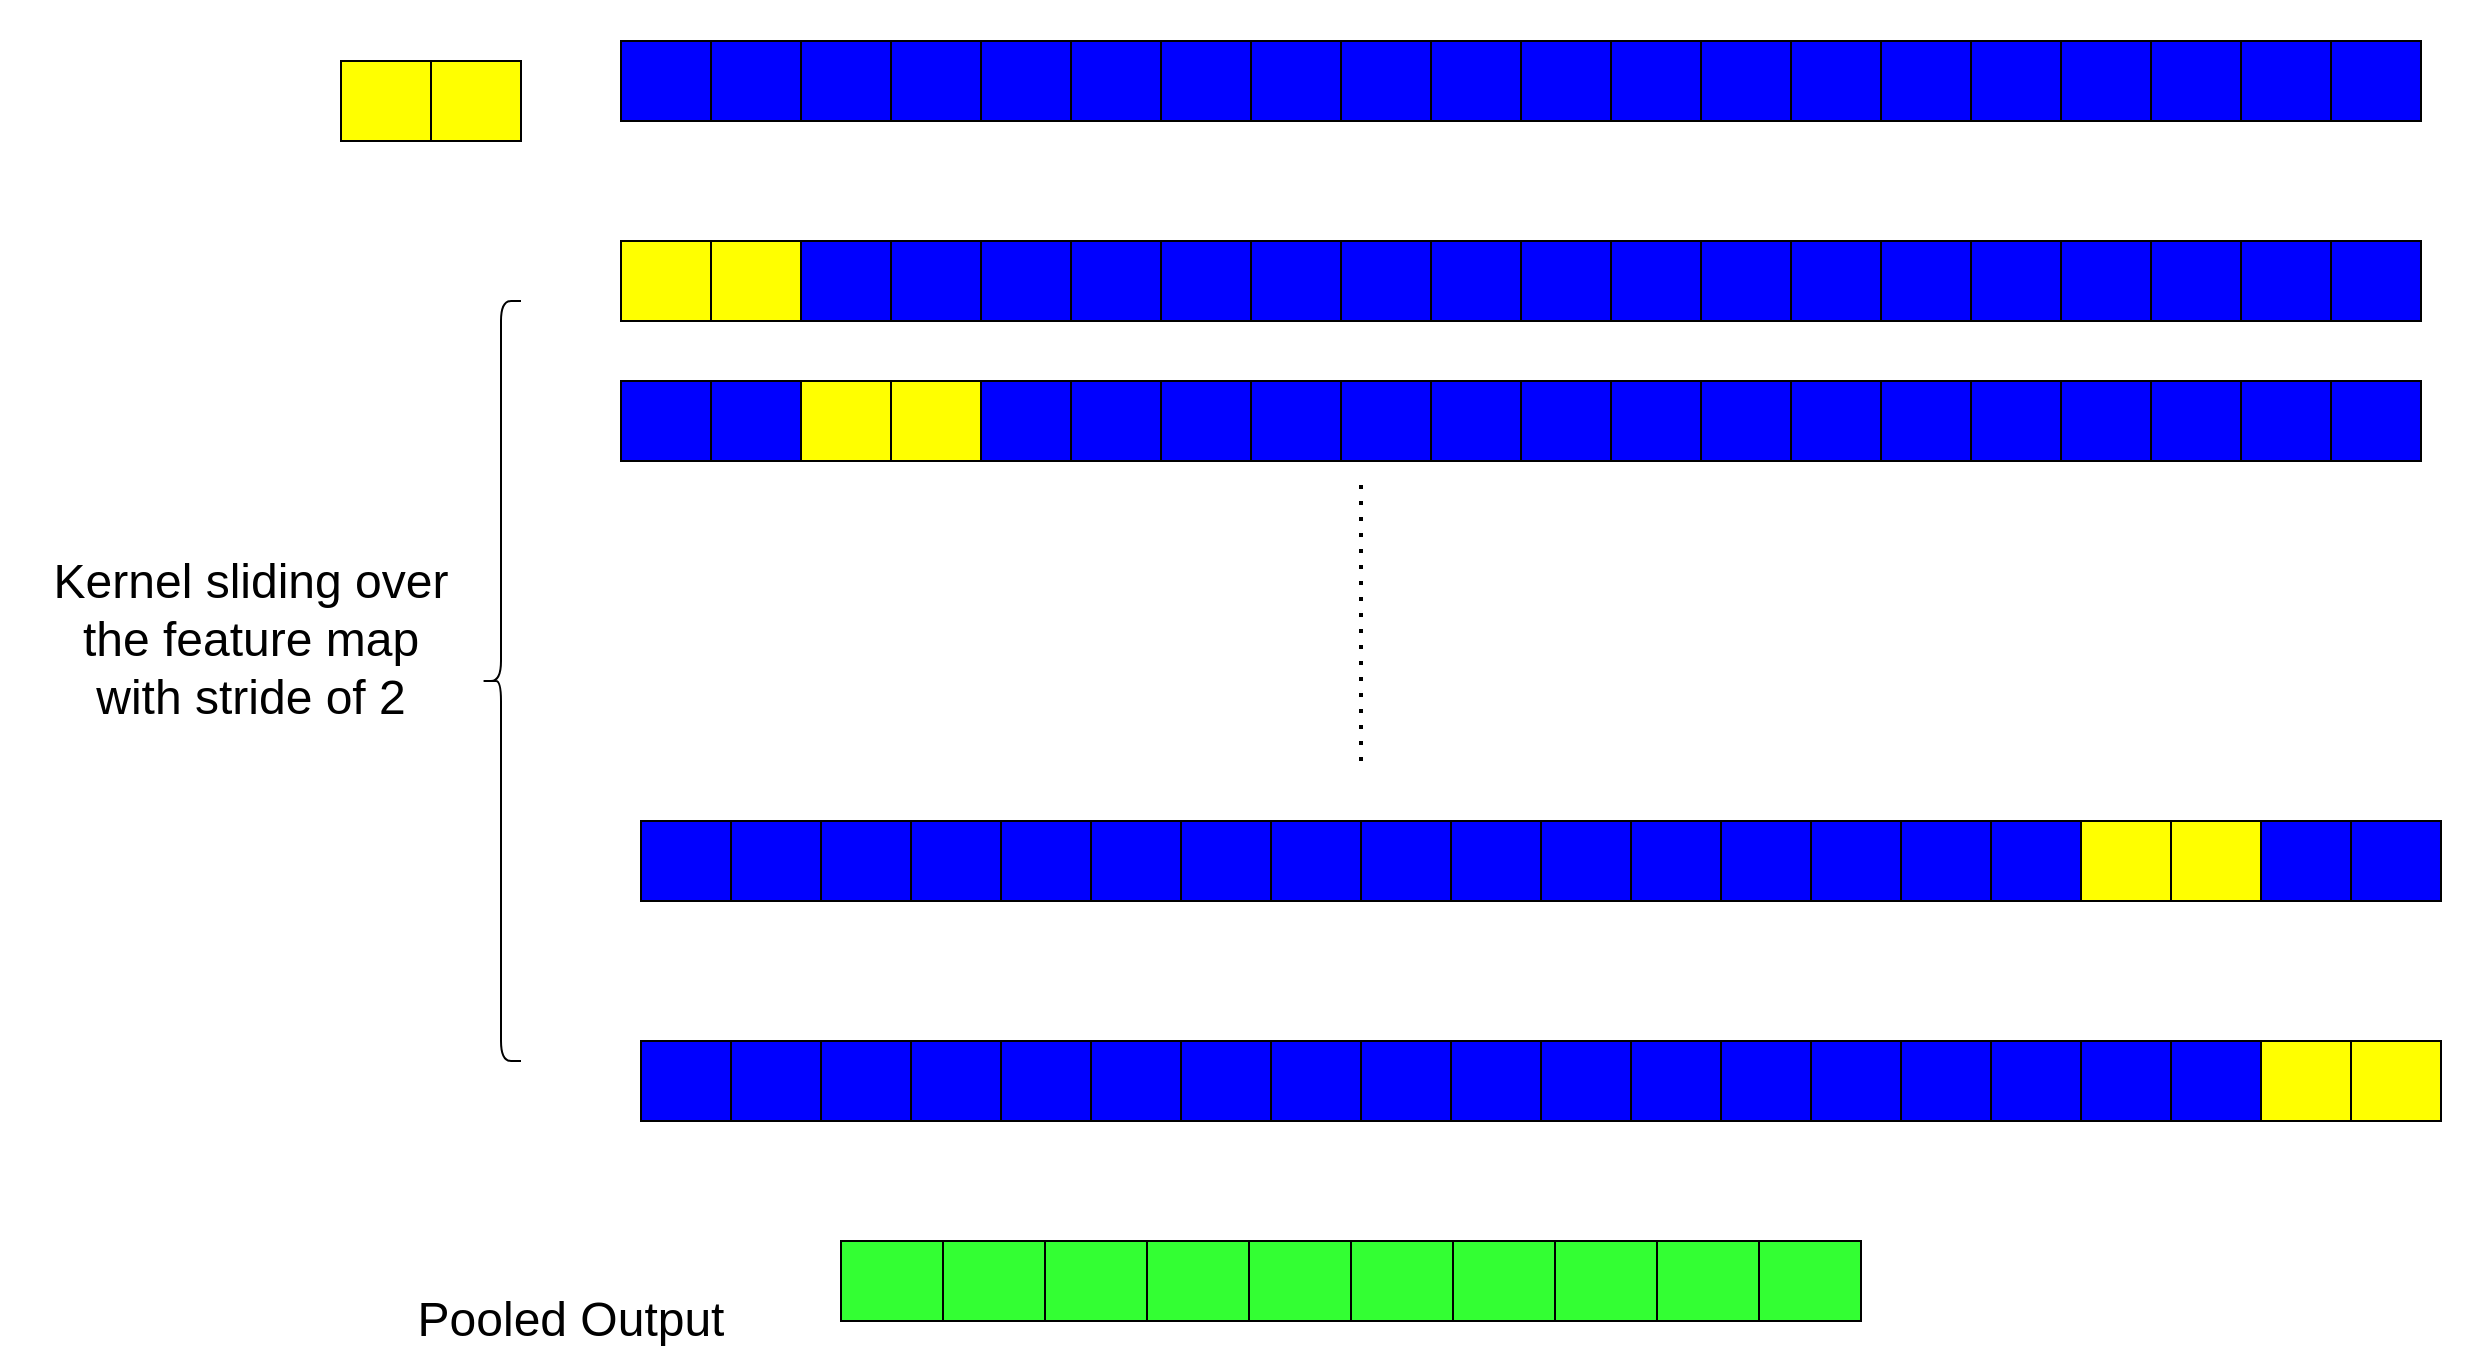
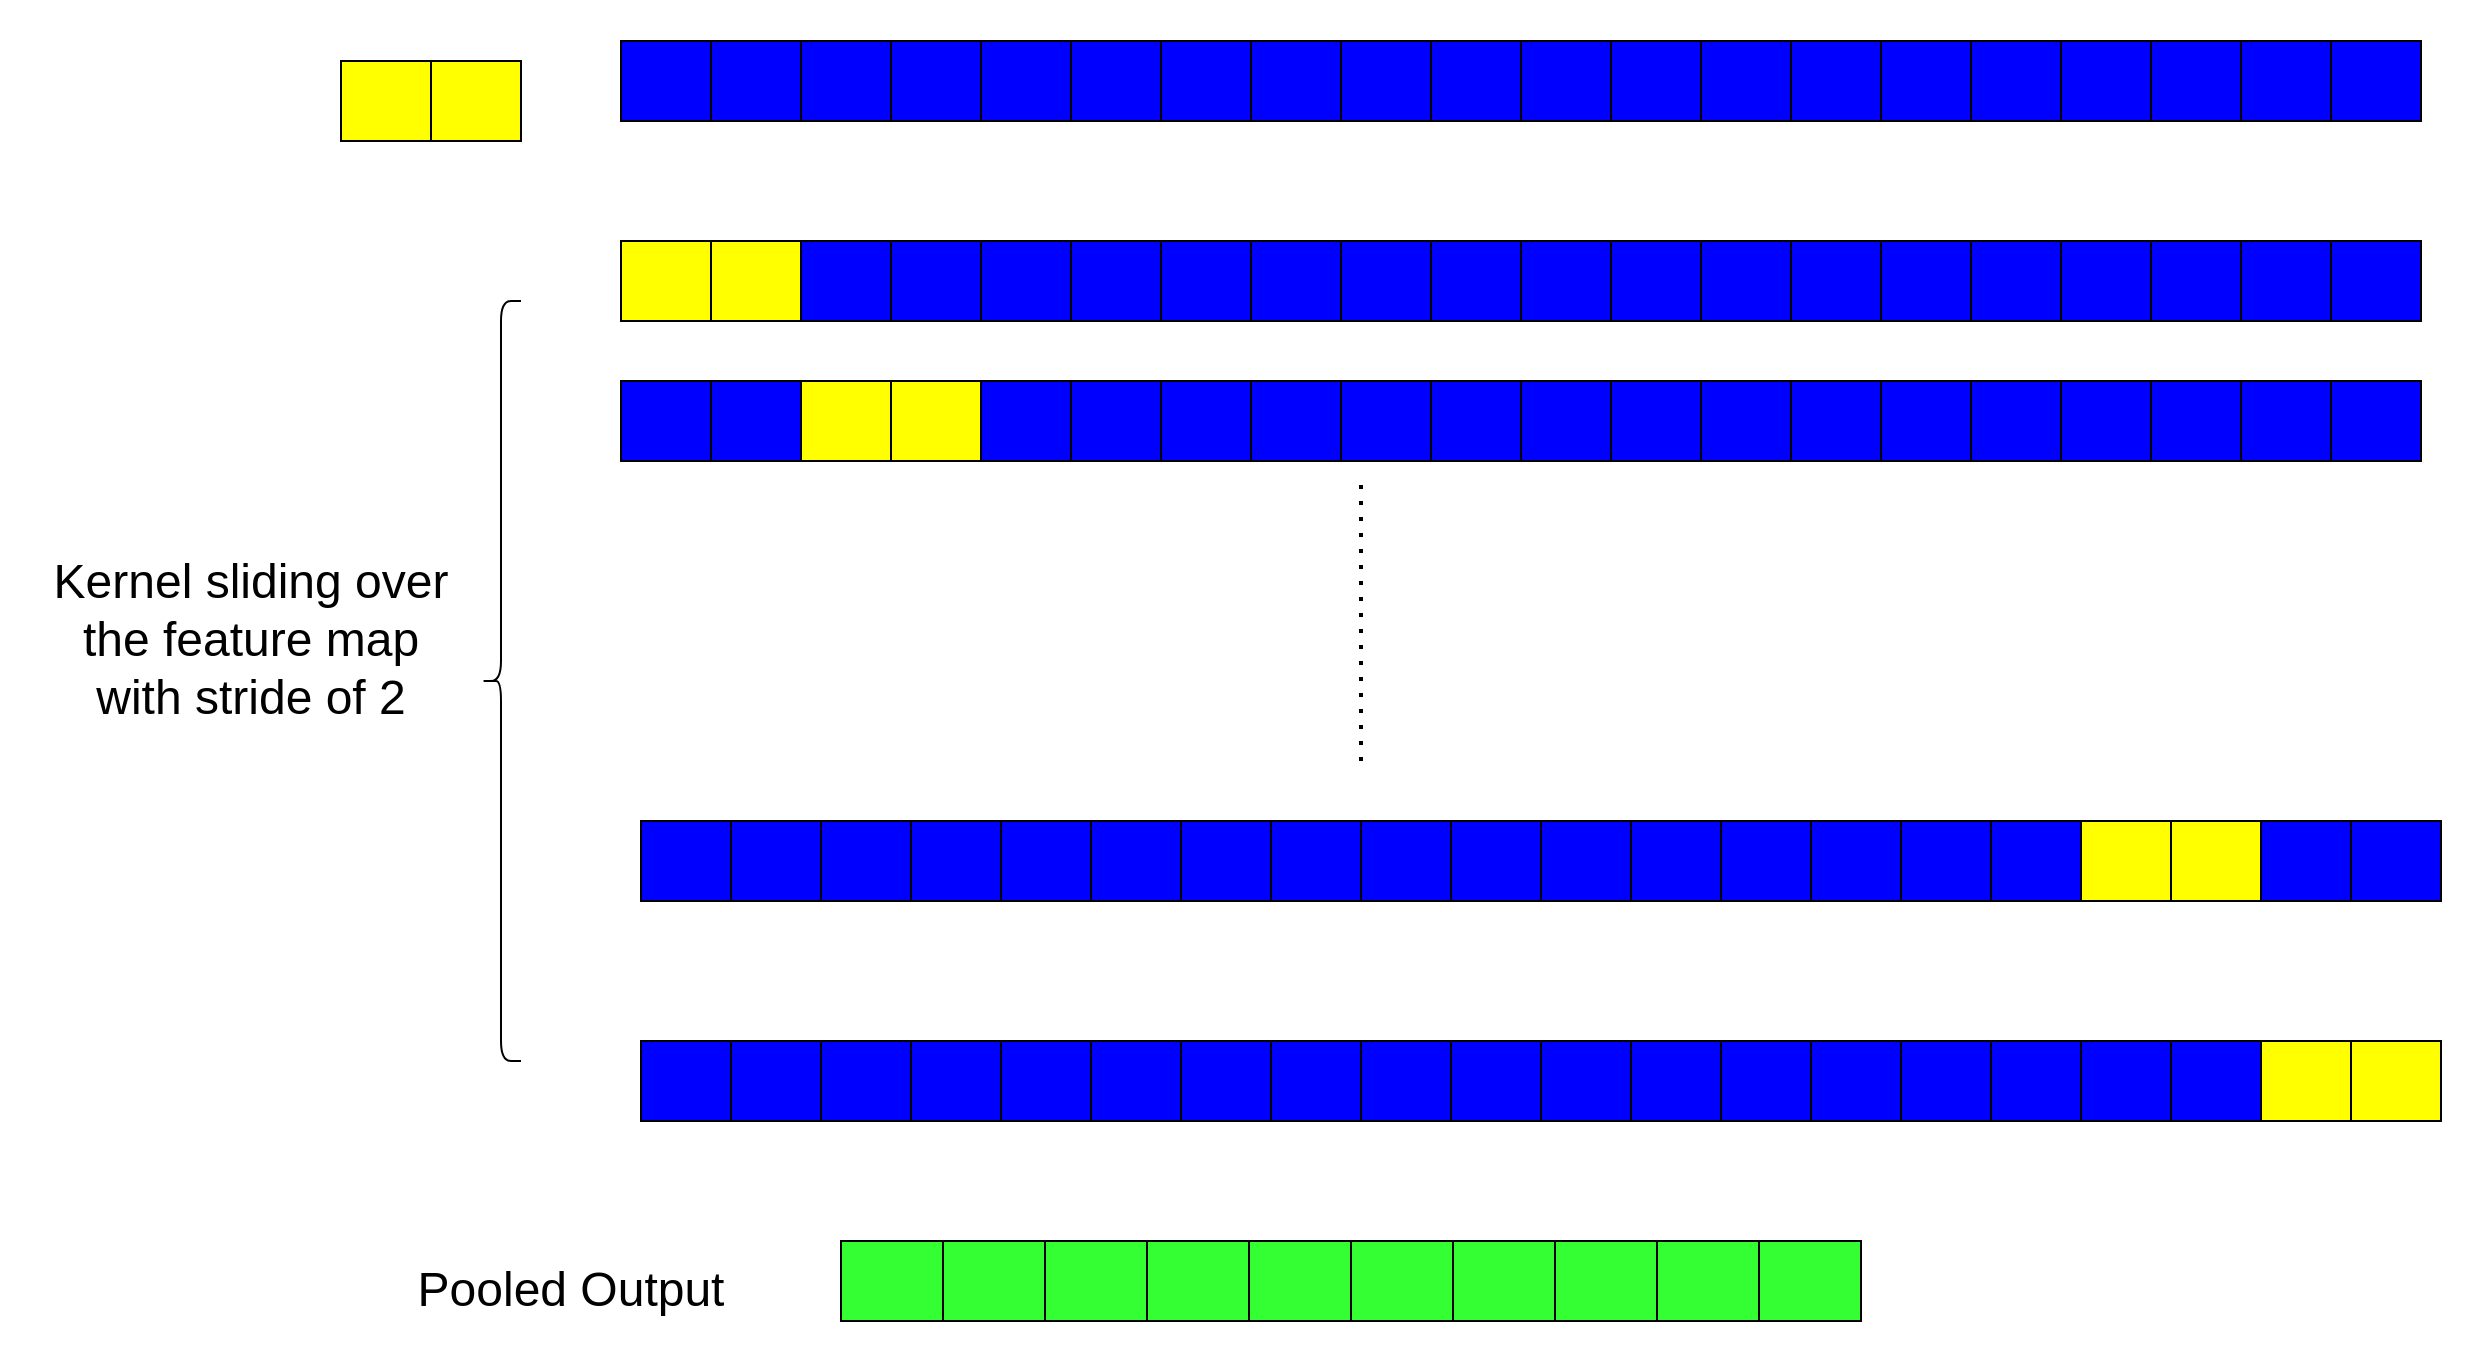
node "Pooled Output": moved (571, 1321) -> (571, 1291)
